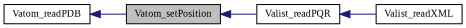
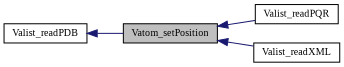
node "Vatom_readPDB": label "Vatom_readPDB" -> "Valist_readPDB"
edge "Valist_readXML" -> "Valist_readPQR": now "Valist_readXML" -> "Vatom_setPosition"
